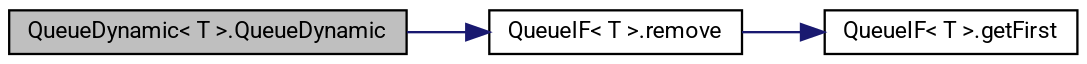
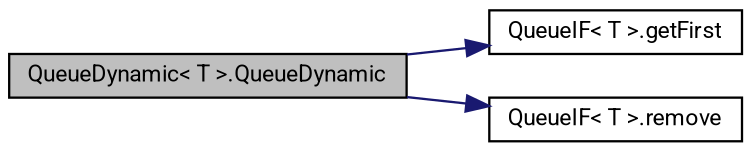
edge "QueueIF< T >.remove" -> "QueueIF< T >.getFirst": now "QueueDynamic< T >.QueueDynamic" -> "QueueIF< T >.getFirst"
